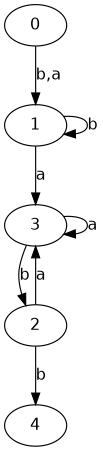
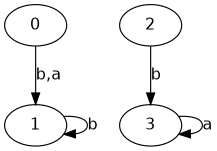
edge "1" -> "3": removed, label "a"
edge "3" -> "2": removed, label "b"
edge "2" -> "3": label "a" -> "b"
node "4": removed
